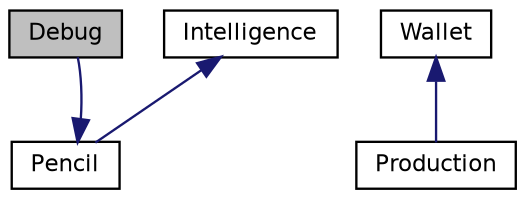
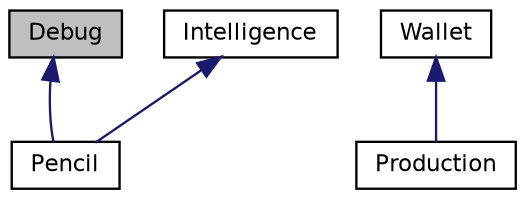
edge "Debug" -> "Pencil": reversed
